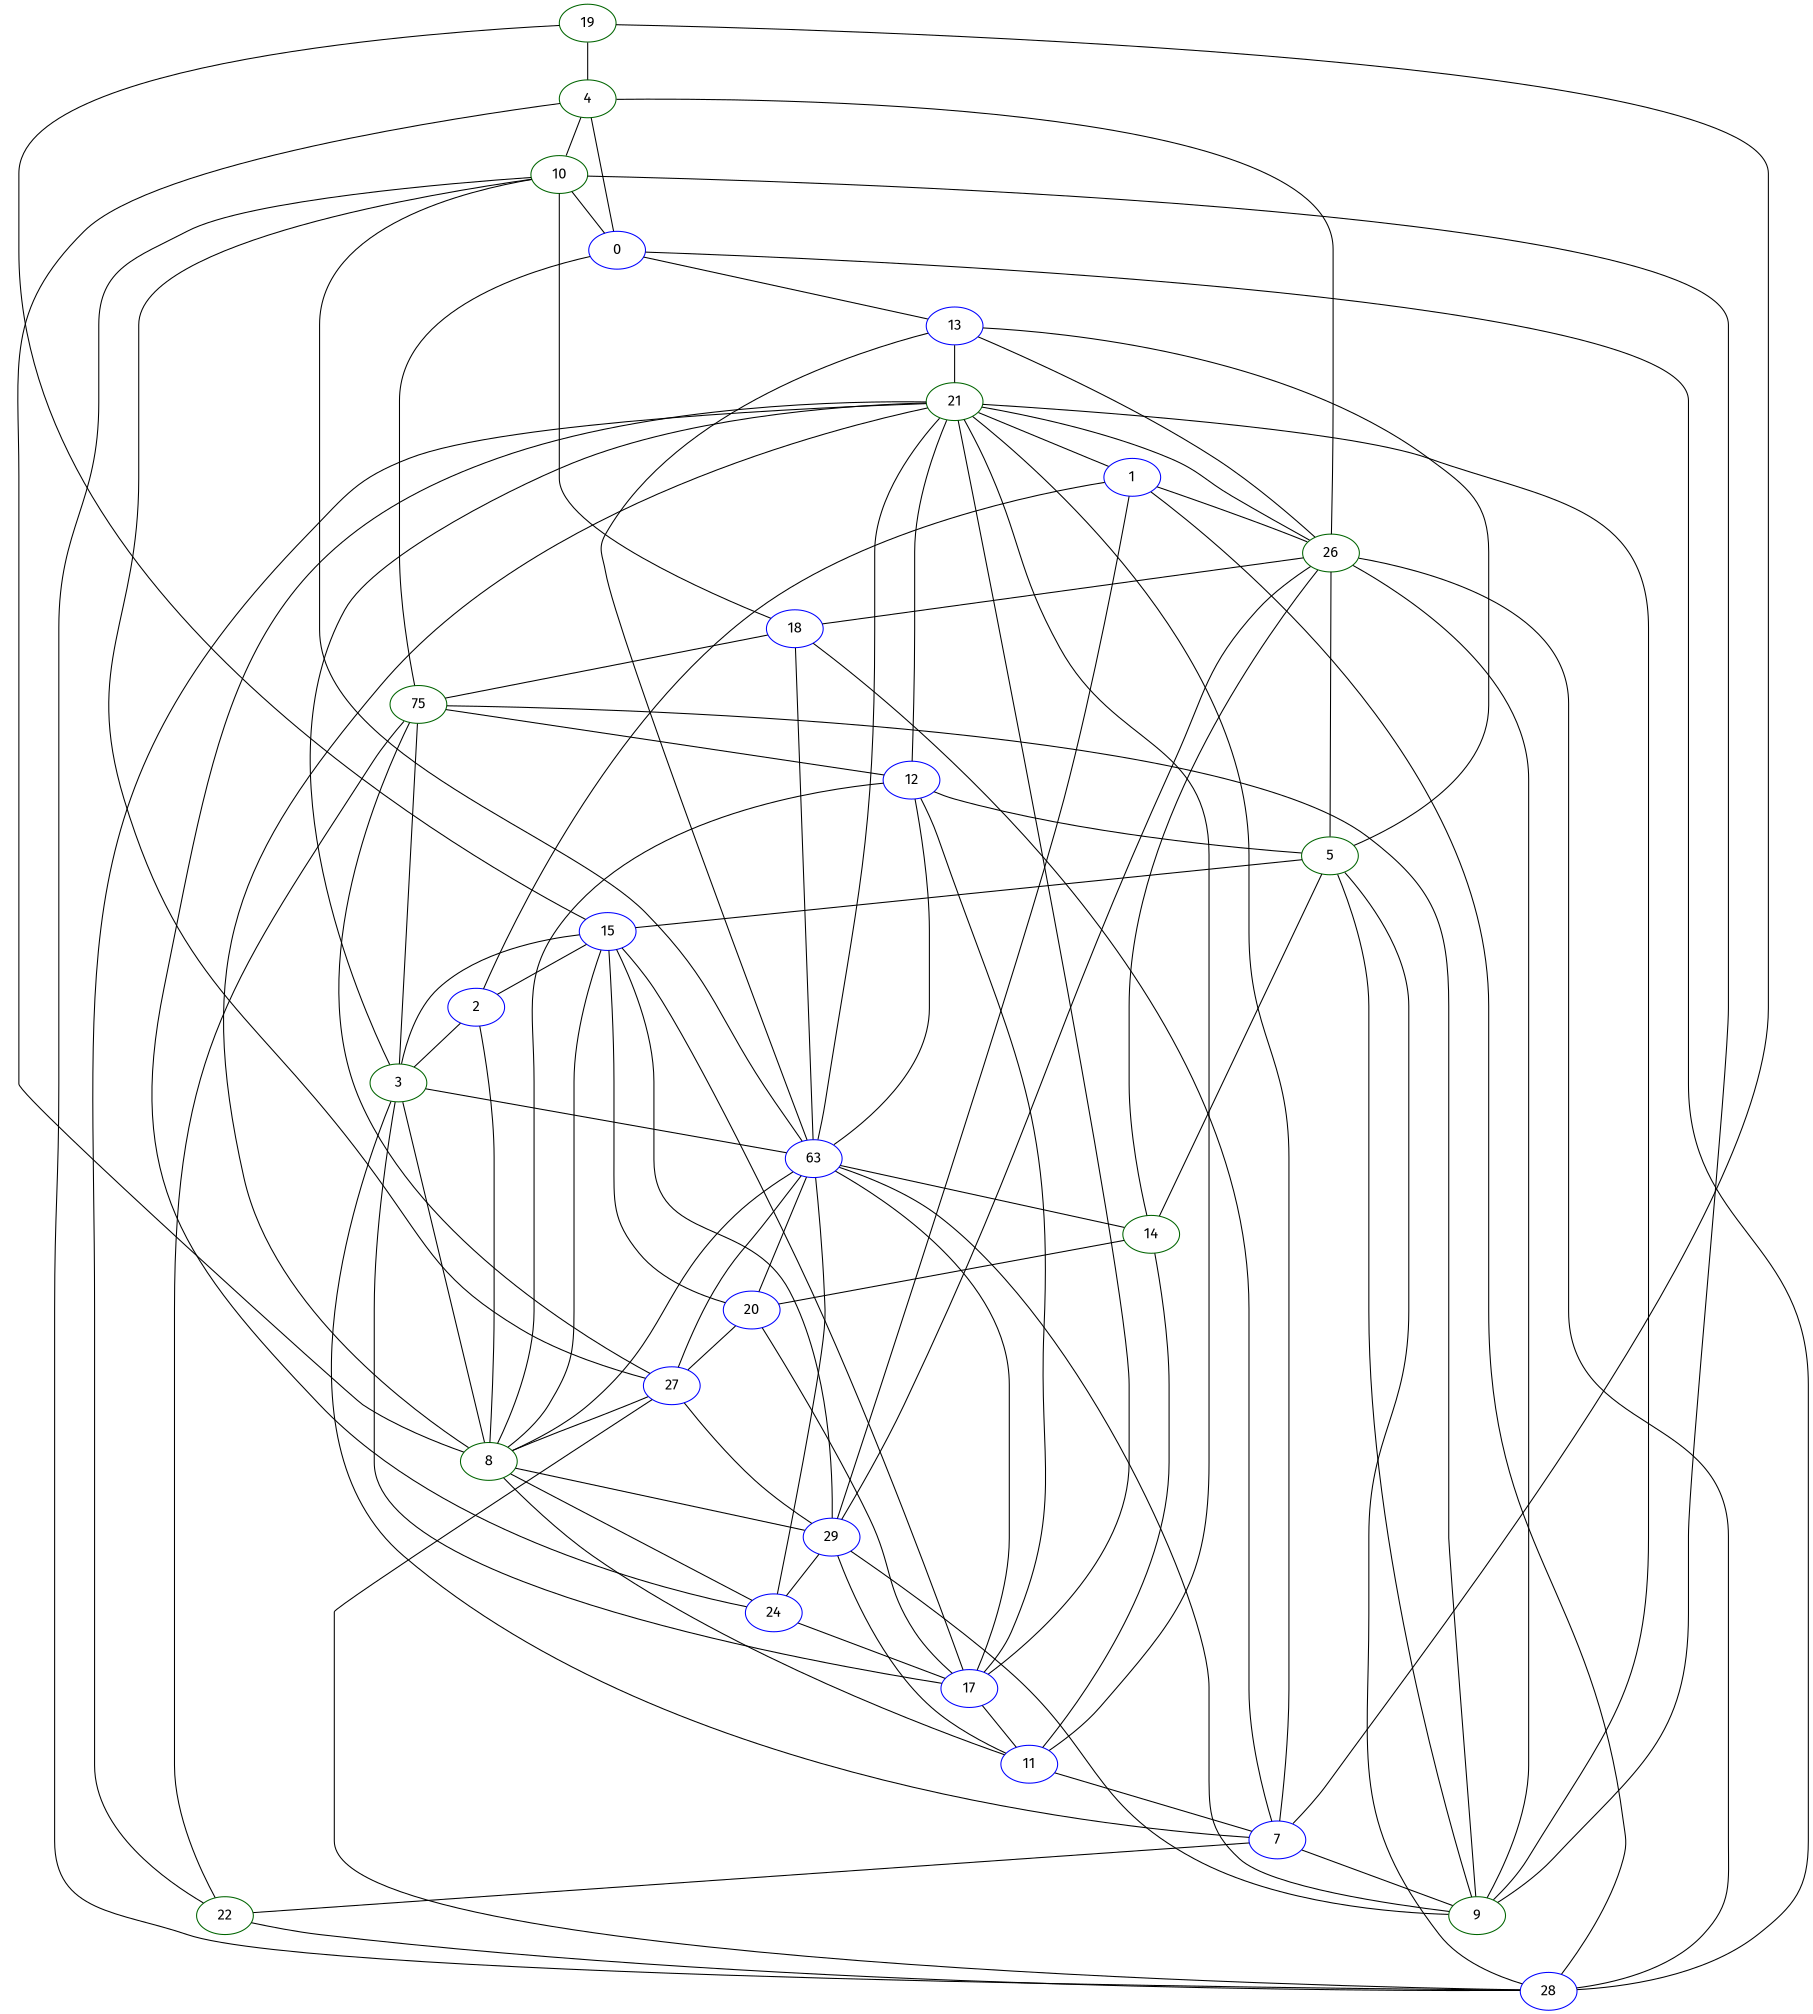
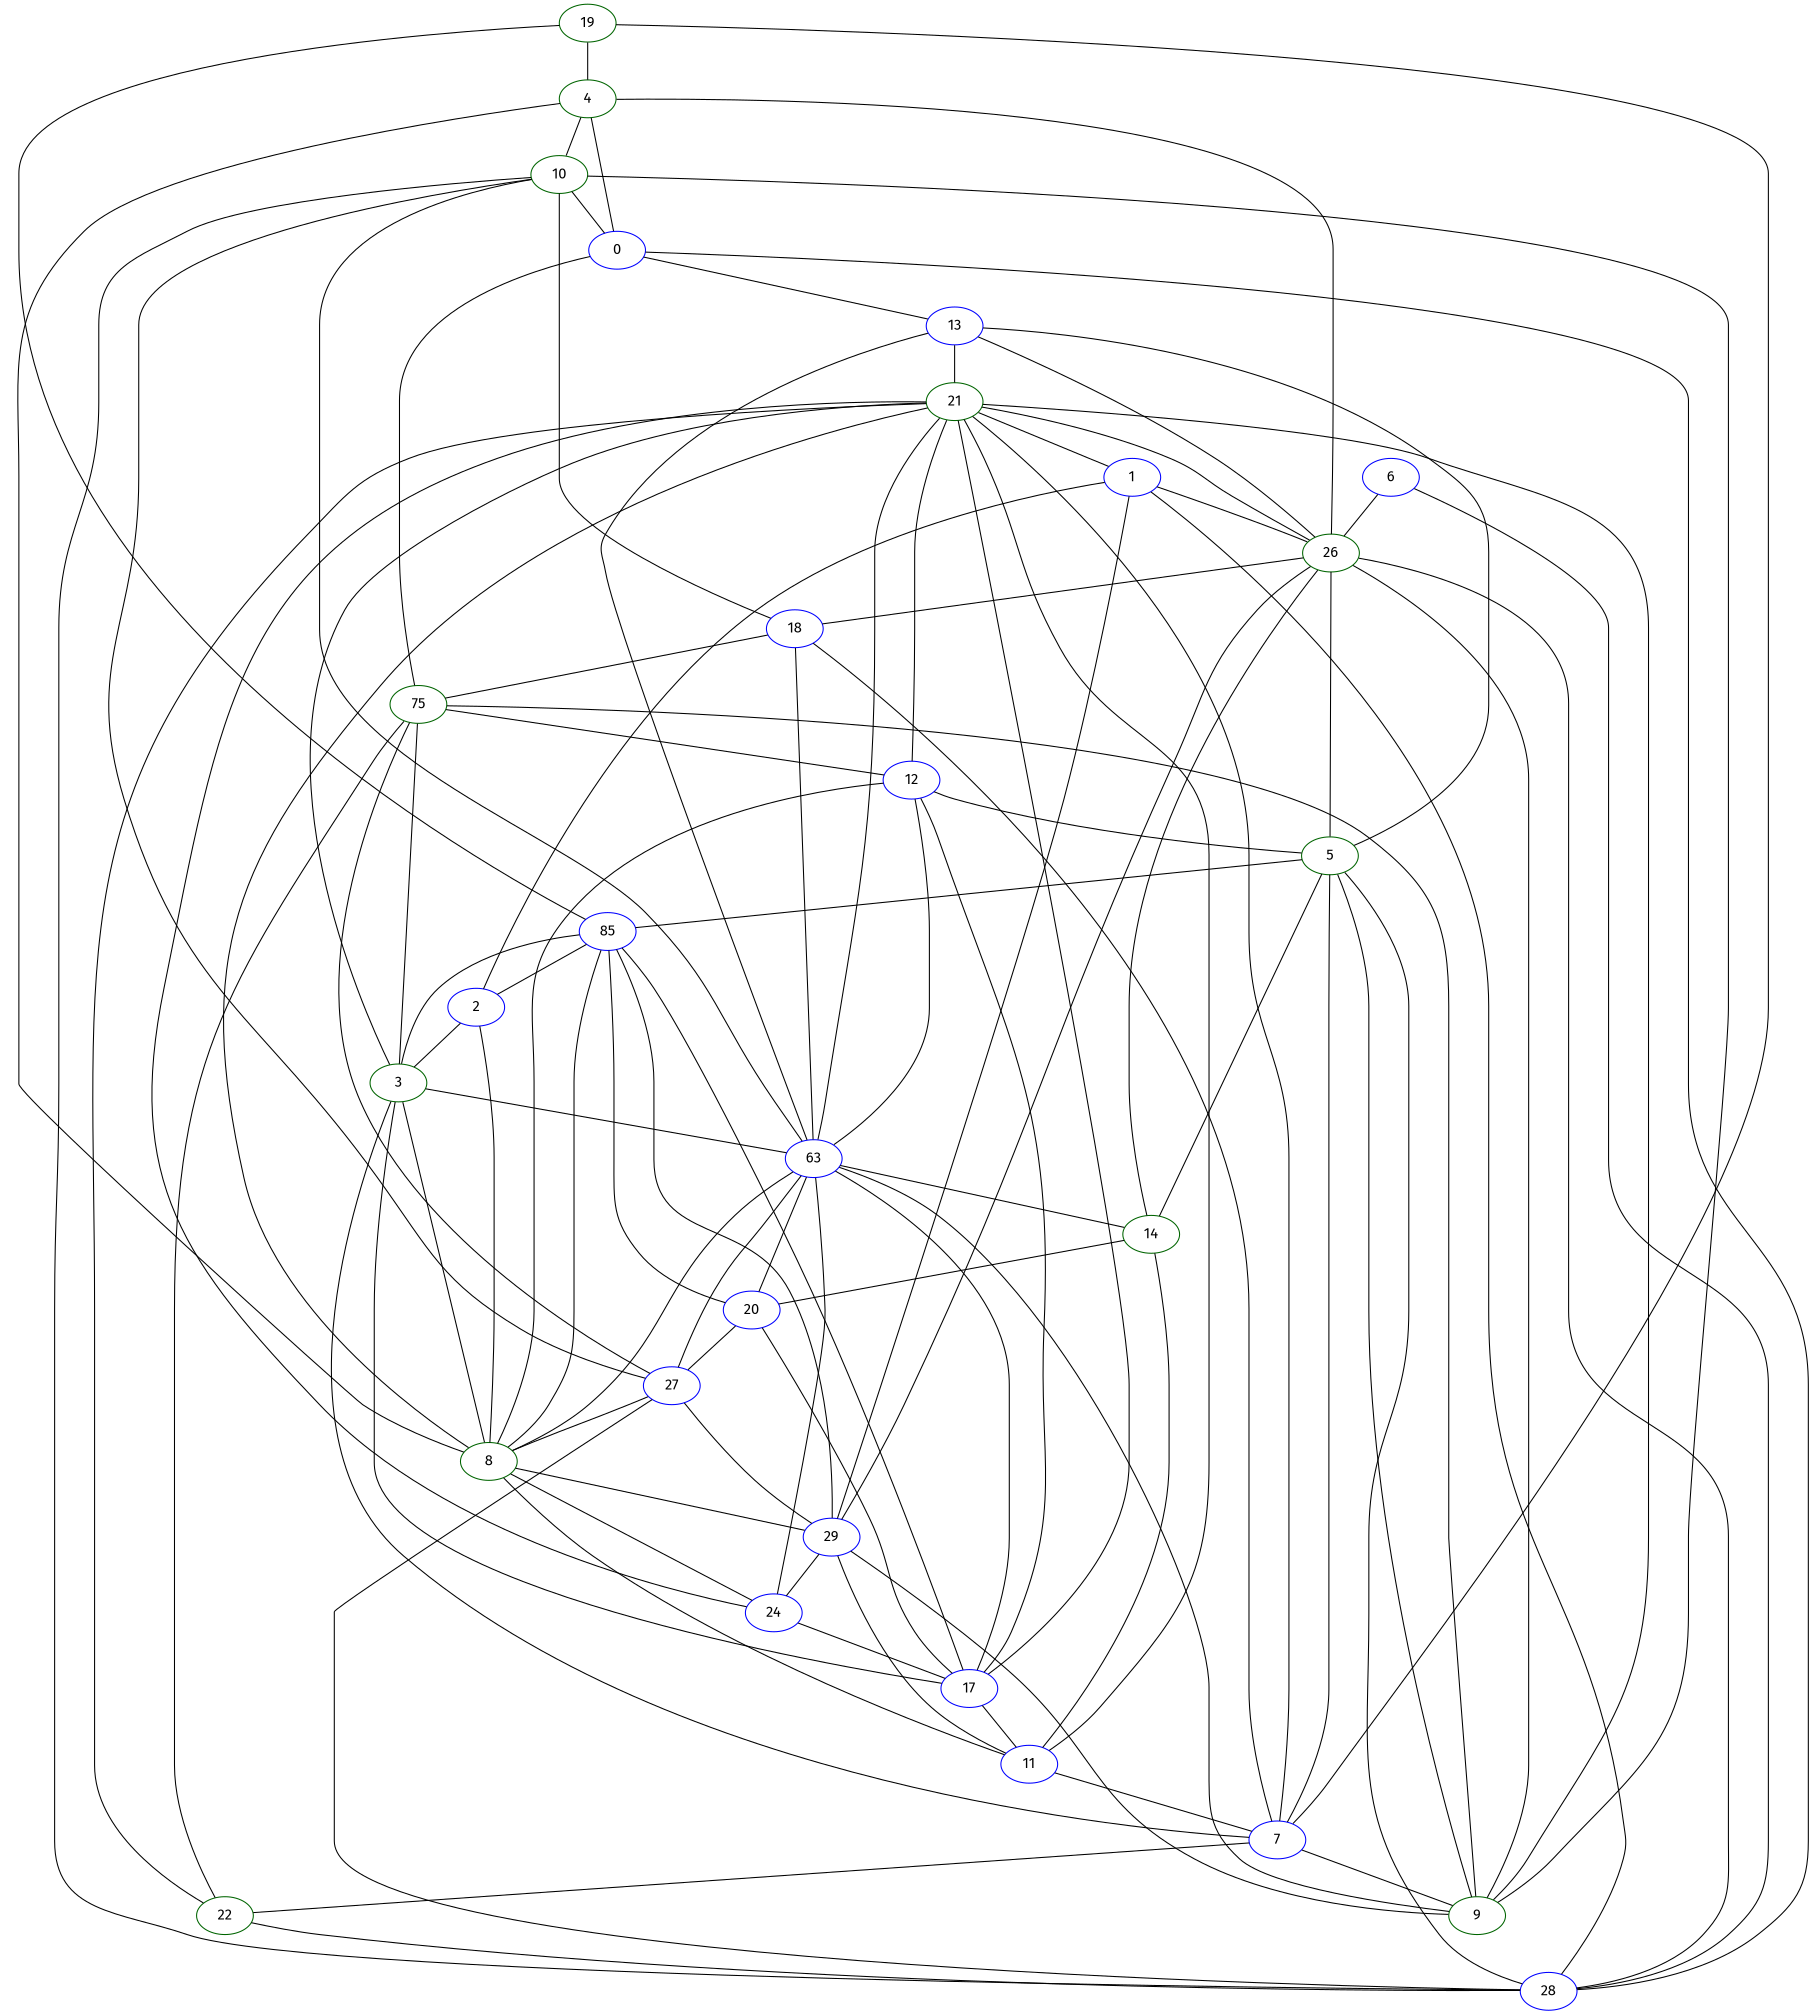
node "6": added
node "15": label "15" -> "85"
edge "5" -- "7": added
